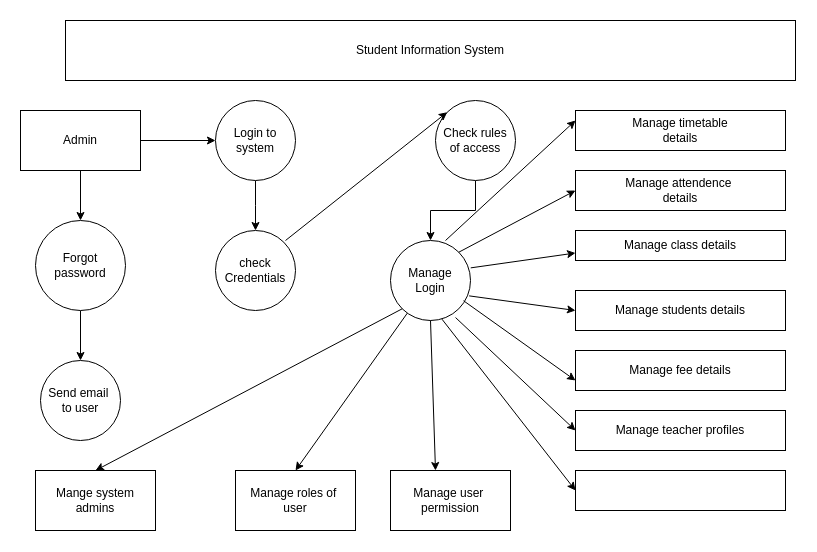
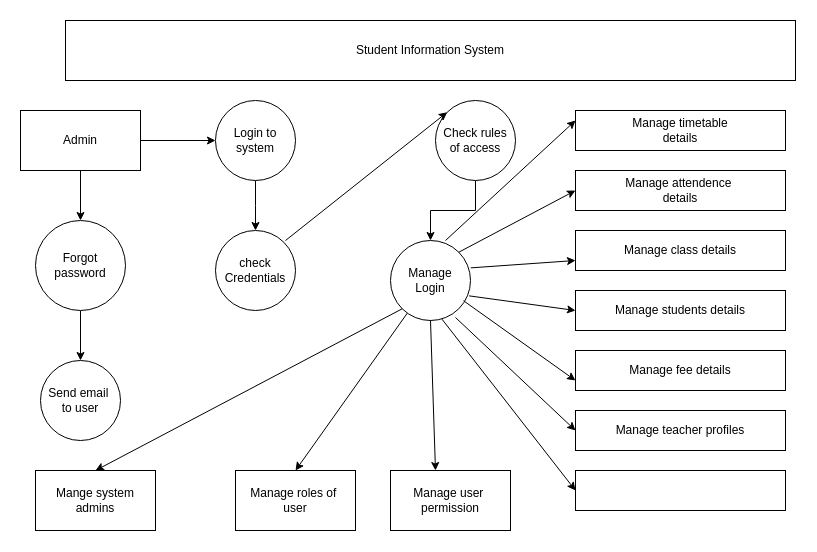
node "Manage class details": size 210x30 -> 210x40
